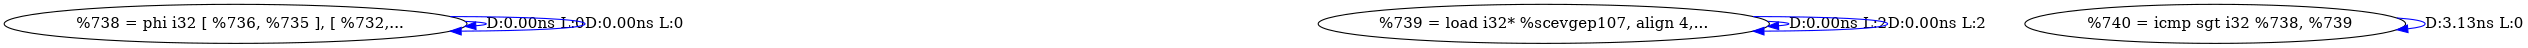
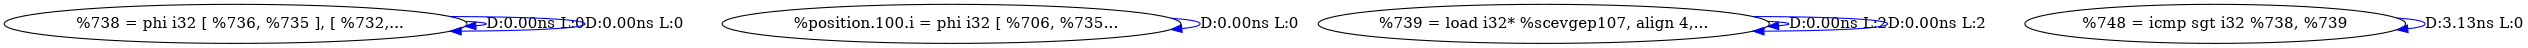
node "%position.100.i = phi i32 [ %706, %735...": added
node "%740 = icmp sgt i32 %738, %739": label "%740 = icmp sgt i32 %738, %739" -> "%748 = icmp sgt i32 %738, %739"
